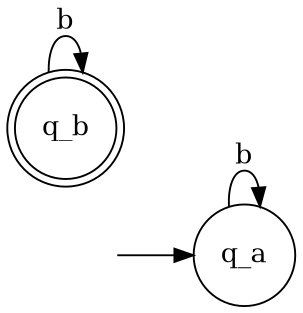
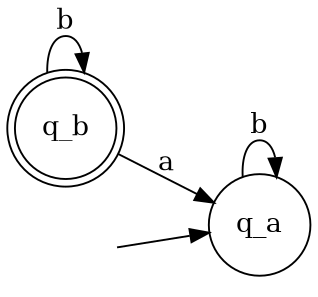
edge "q_b" -> "q_a": added, label "a"
